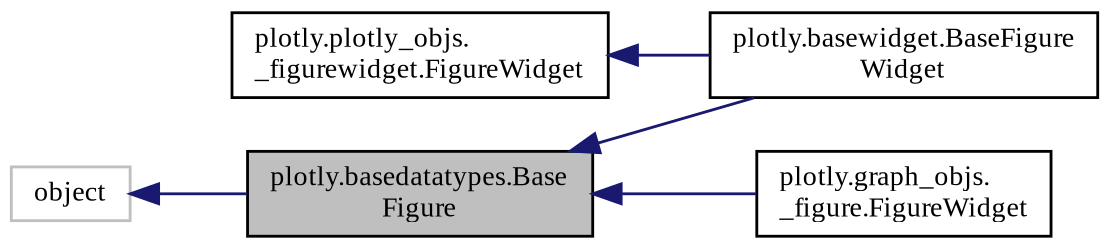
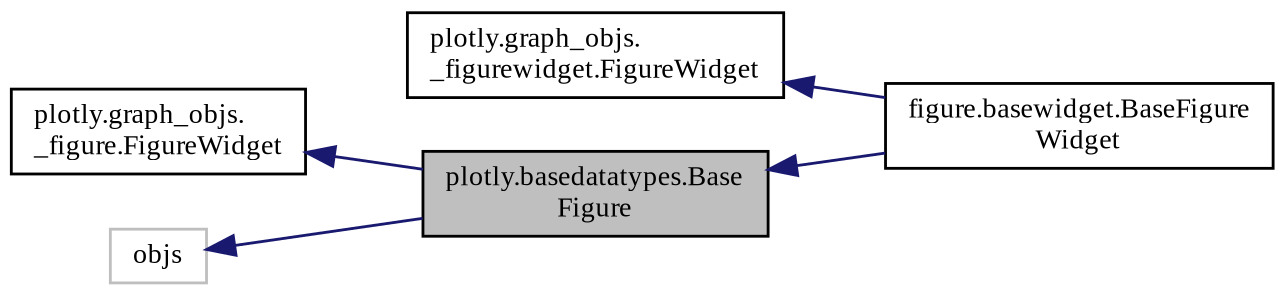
node "plotly.plotly_objs. _figurewidget.FigureWidget": label "plotly.plotly_objs. _figurewidget.FigureWidget" -> "plotly.graph_objs. _figurewidget.FigureWidget"
node "plotly.basewidget.BaseFigure Widget": label "plotly.basewidget.BaseFigure Widget" -> "figure.basewidget.BaseFigure Widget"
node "object": label "object" -> "objs"
edge "plotly.graph_objs. _figure.FigureWidget" -> "plotly.basedatatypes.Base Figure": reversed
